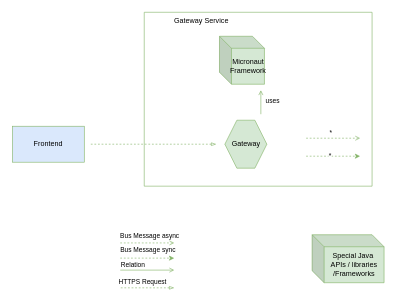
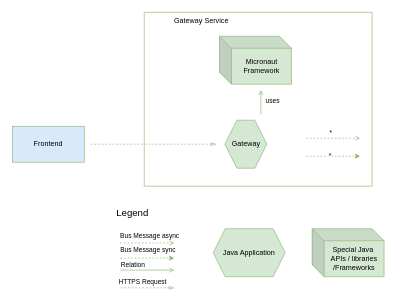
node "Micronaut Framework": size 45x48 -> 72x48
node "Legend": added
node "Java Application": added
node "Special Java APIs / libraries /Frameworks": moved (348, 259) -> (348, 253)
